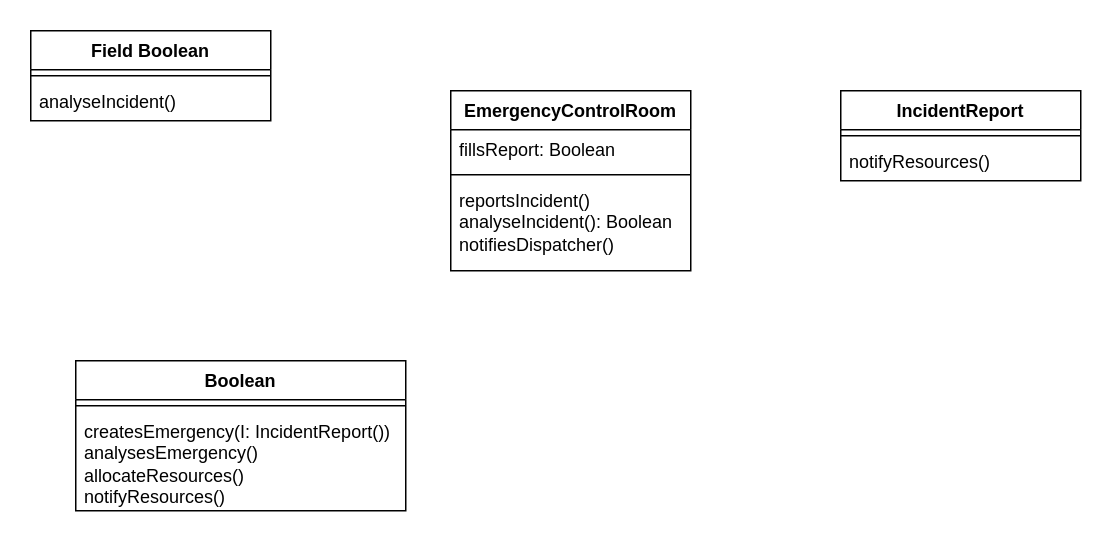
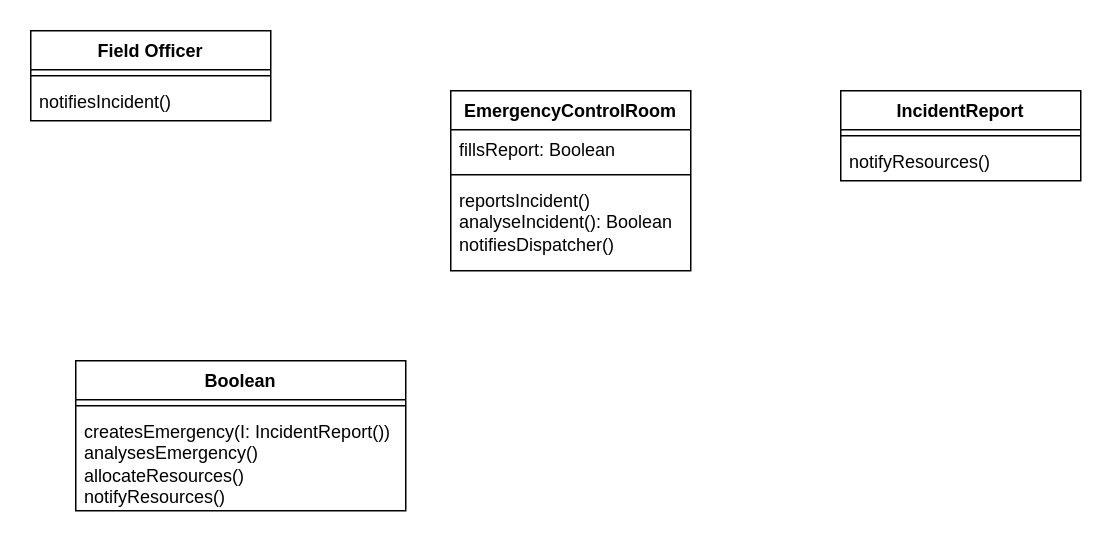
node "Field Boolean": label "Field Boolean" -> "Field Officer"
node "analyseIncident()": label "analyseIncident()" -> "notifiesIncident()"
